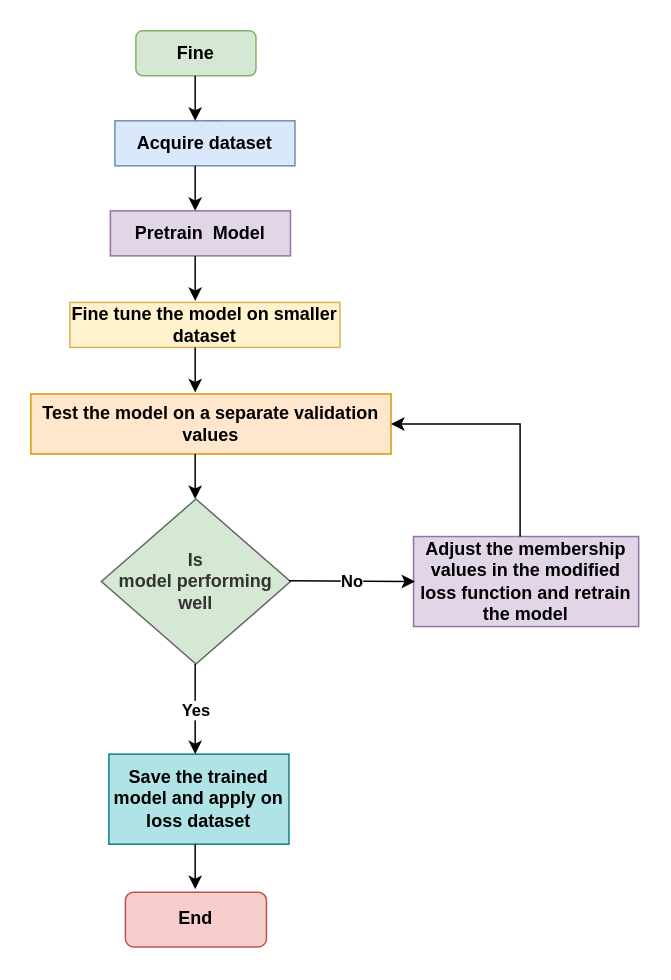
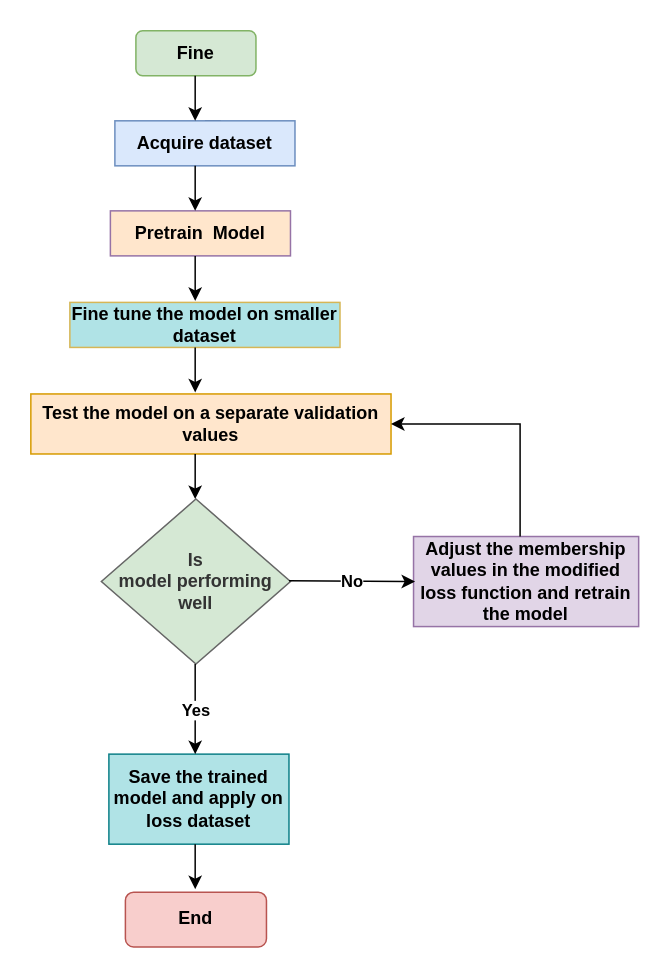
node "Pretrain Model": fillcolor #e1d5e7 -> #ffe6cc
node "Fine tune the model on smaller dataset": fillcolor #fff2cc -> #b0e3e6
